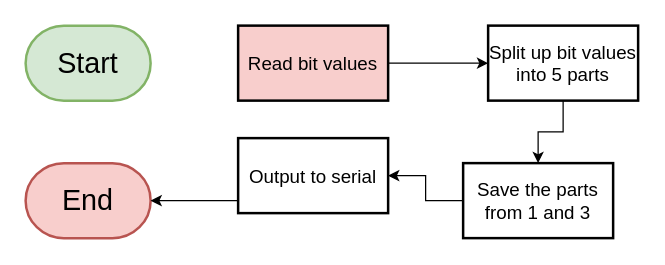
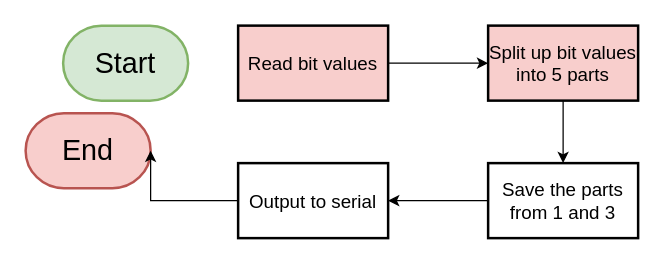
node "Start": moved (88, 63) -> (126, 63)
node "Split up bit values into 5 parts": fillcolor #ffffff -> #f8cecc
node "Output to serial": moved (313, 176) -> (313, 201)
node "End": moved (88, 201) -> (88, 151)
node "Save the parts from 1 and 3": moved (538, 201) -> (563, 201)
